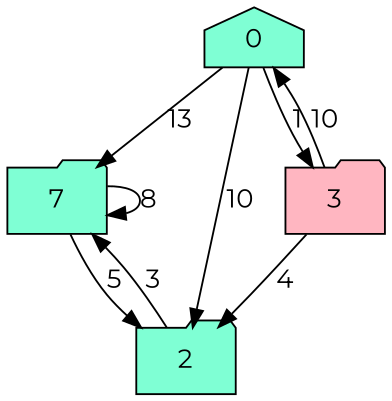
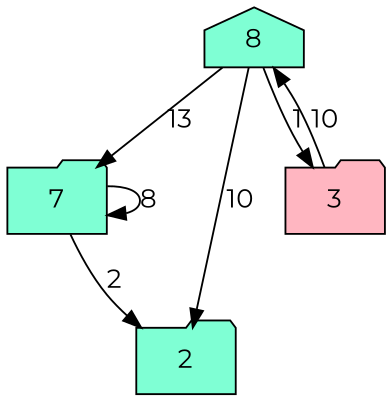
node "0": label "0" -> "8"
edge "3" -> "2": removed, label "4"
edge "7" -> "2": label "5" -> "2"
edge "2" -> "7": removed, label "3"
